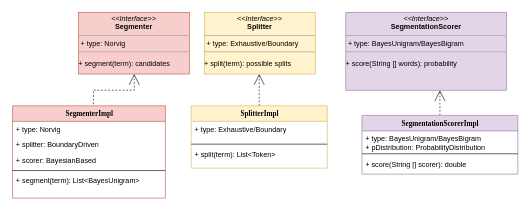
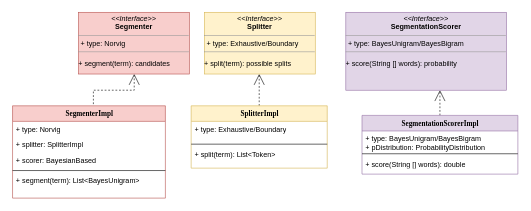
node "+ splitter: BoundaryDriven": label "+ splitter: BoundaryDriven" -> "+ splitter: SplitterImpl"
node "+ score(String [] scorer): double": label "+ score(String [] scorer): double" -> "+ score(String [] words): double"
